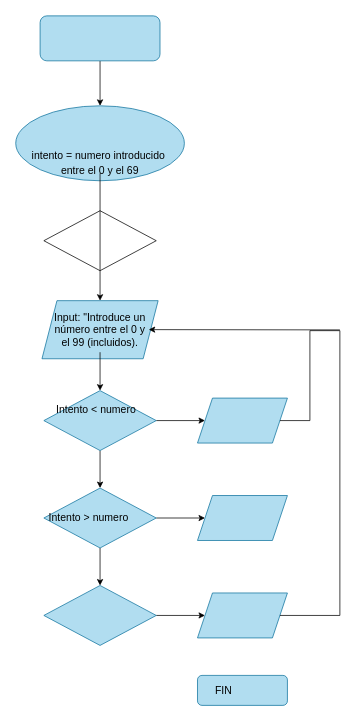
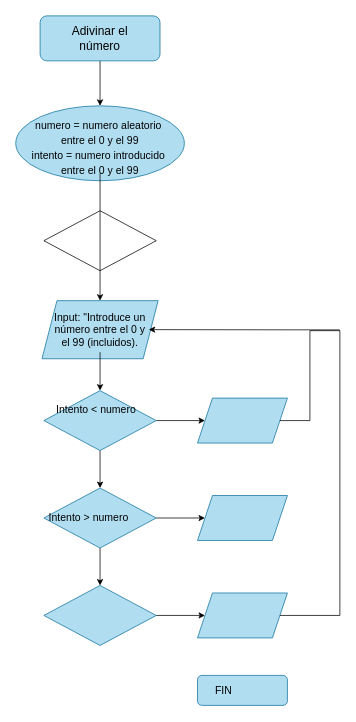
node "Adivinar el número": added
node "numero = numero aleatorio entre el 0 y el 99": added
node "intento = numero introducido entre el 0 y el 69": label "intento = numero introducido entre el 0 y el 69" -> "intento = numero introducido entre el 0 y el 99"
